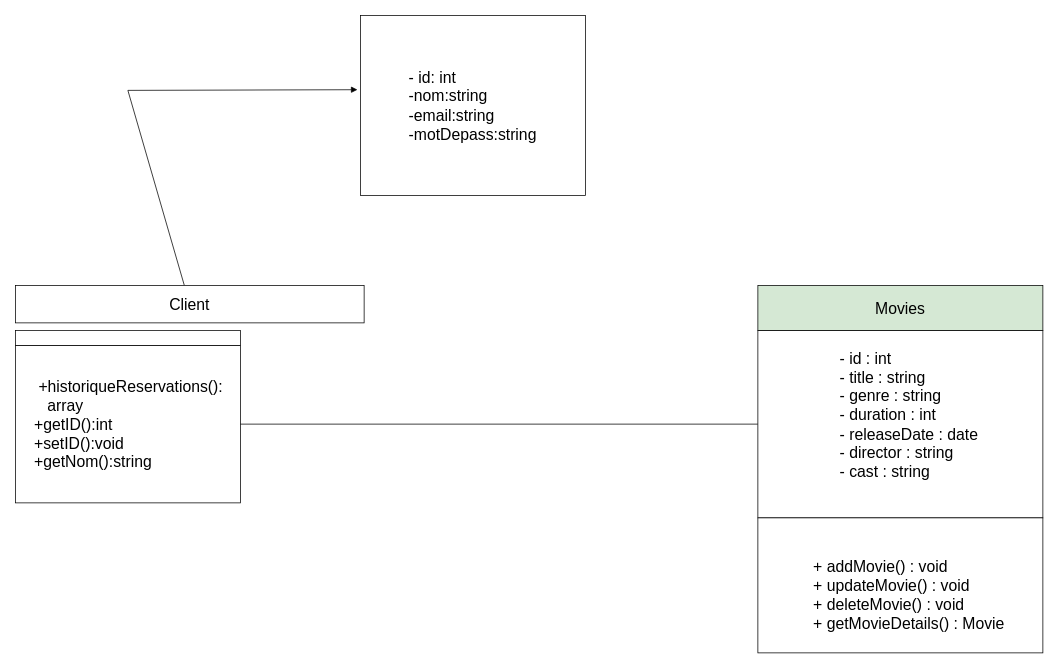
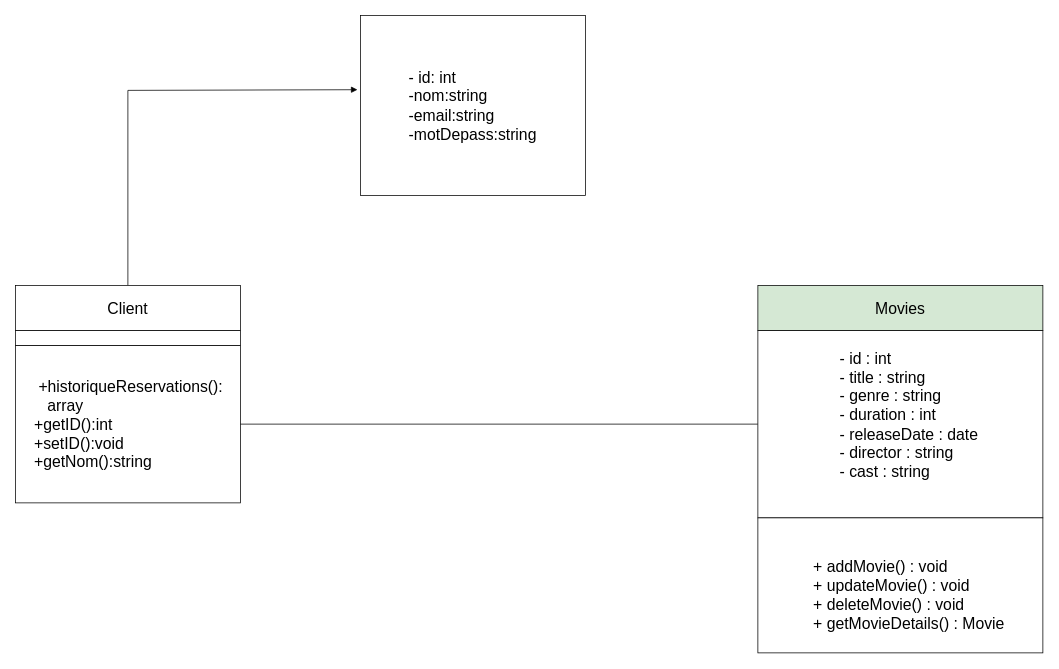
node "Client": size 349x38 -> 225x45
